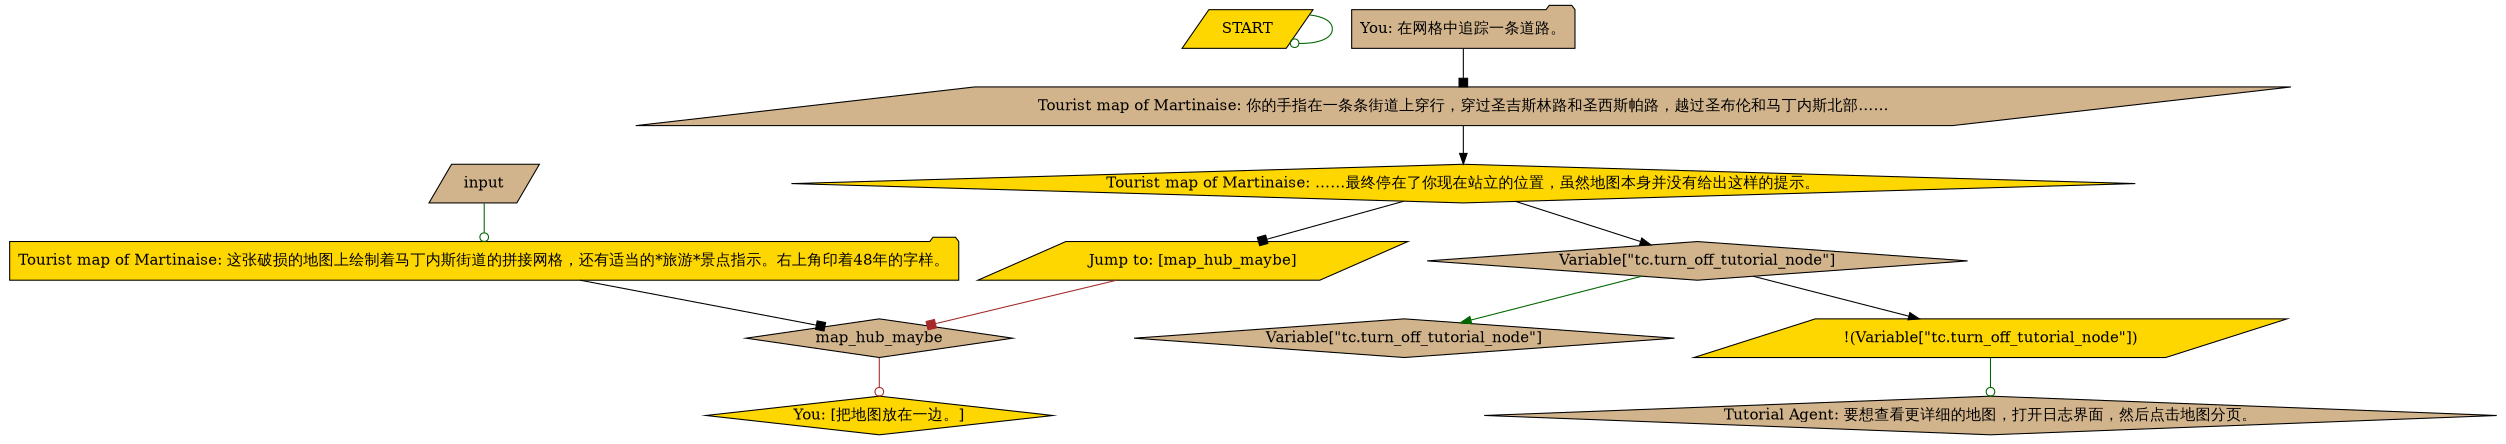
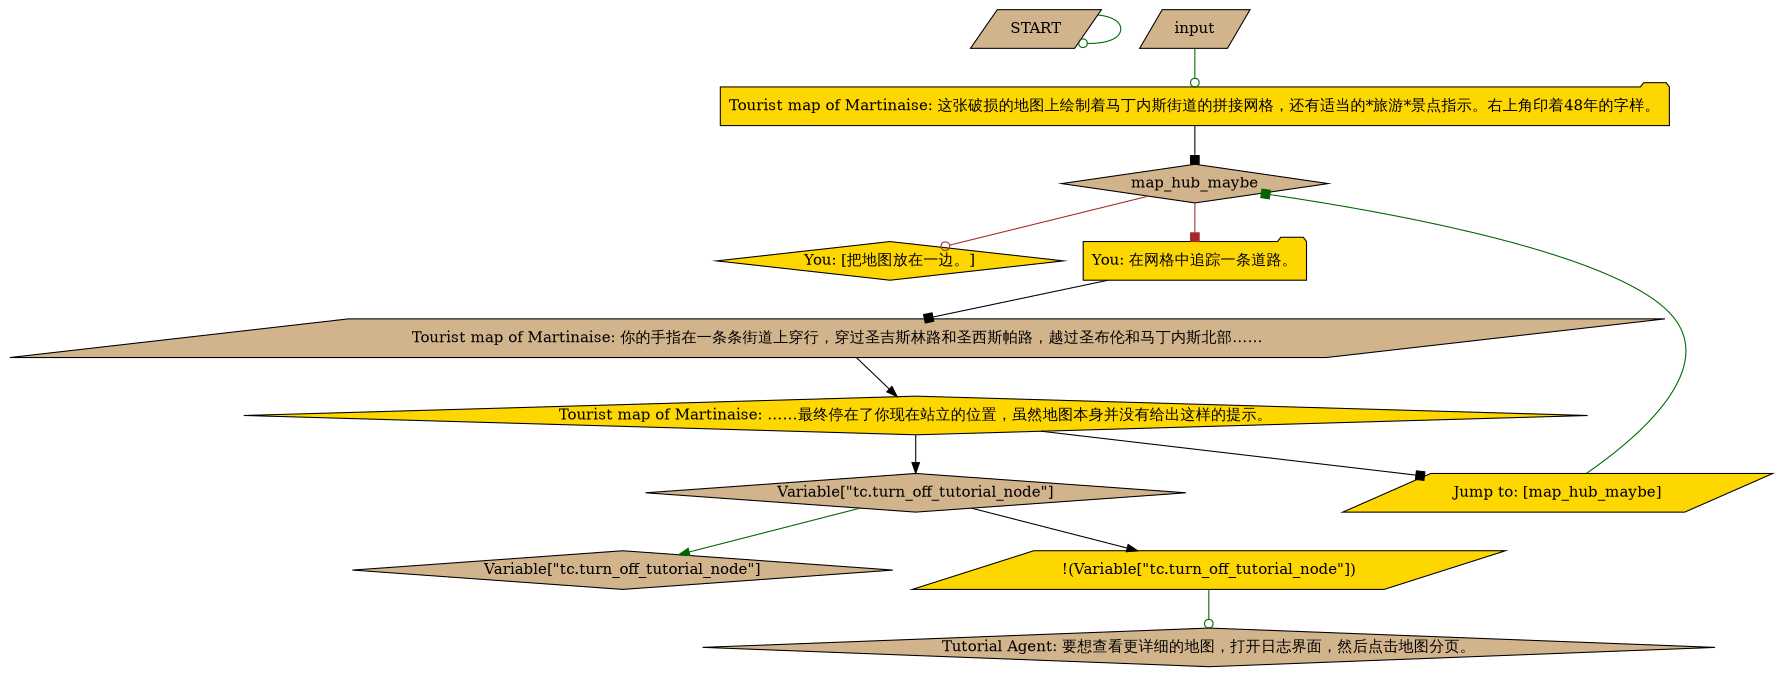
node "START": fillcolor gold -> tan
node "You: 在网格中追踪一条道路。": fillcolor tan -> gold
edge "map_hub_maybe" -> "You: 在网格中追踪一条道路。": added
edge "Jump to: [map_hub_maybe]" -> "map_hub_maybe": color brown -> darkgreen
